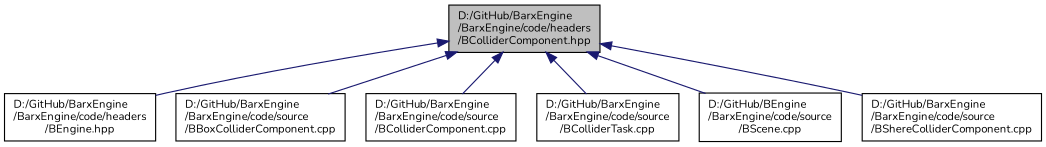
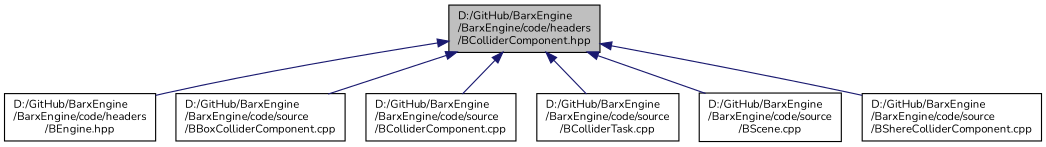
node "D:/GitHub/BEngine /BarxEngine/code/source /BScene.cpp": label "D:/GitHub/BEngine /BarxEngine/code/source /BScene.cpp" -> "D:/GitHub/BarxEngine /BarxEngine/code/source /BScene.cpp"
